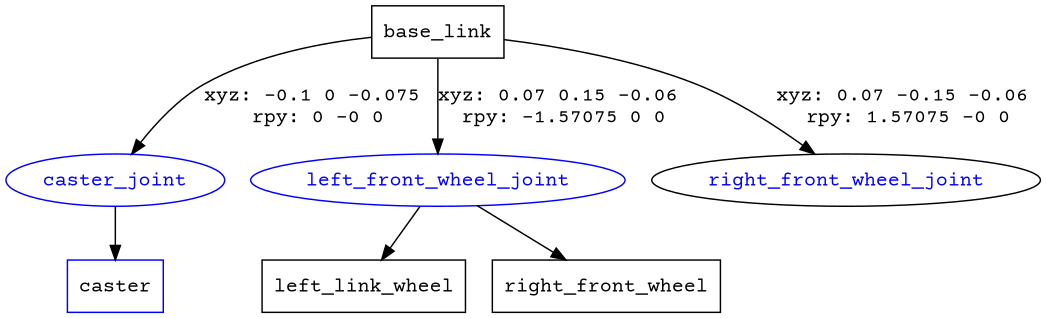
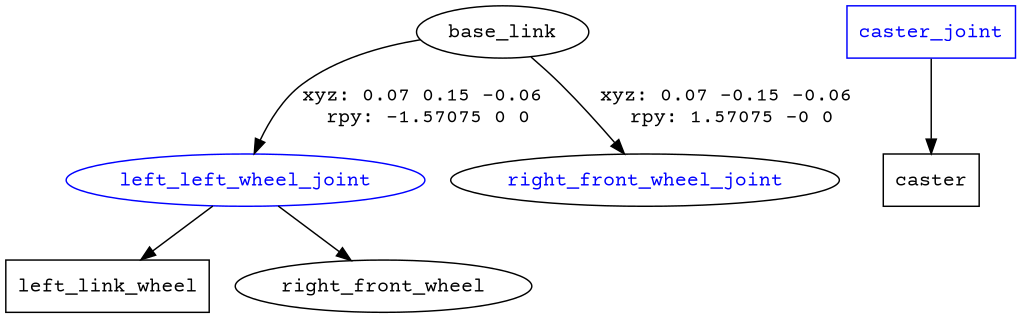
node "base_link": shape box -> ellipse
edge "base_link" -> "caster_joint": removed, label "xyz: -0.1 0 -0.075 rpy: 0 -0 0"
node "caster_joint": shape ellipse -> box
node "left_front_wheel_joint": label "left_front_wheel_joint" -> "left_left_wheel_joint"
node "caster": color blue -> black
node "right_front_wheel": shape box -> ellipse
